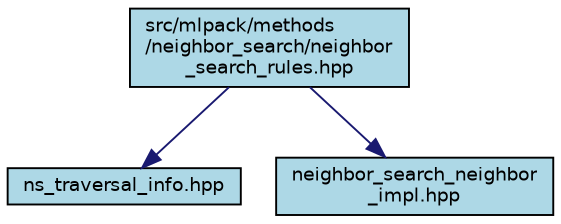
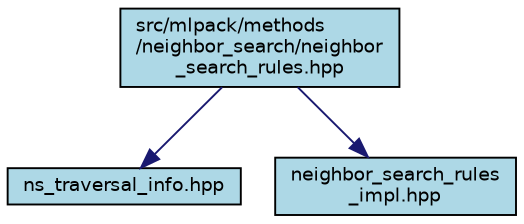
node "neighbor_search_neighbor _impl.hpp": label "neighbor_search_neighbor _impl.hpp" -> "neighbor_search_rules _impl.hpp"
